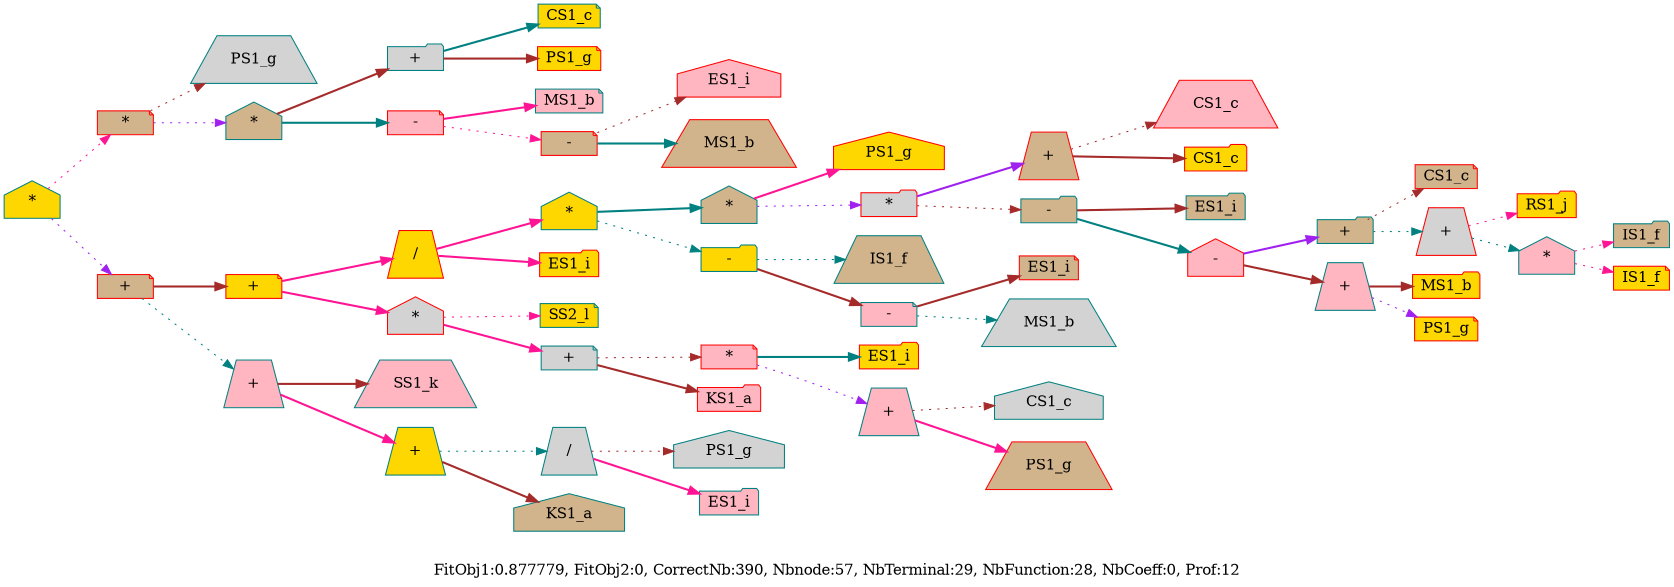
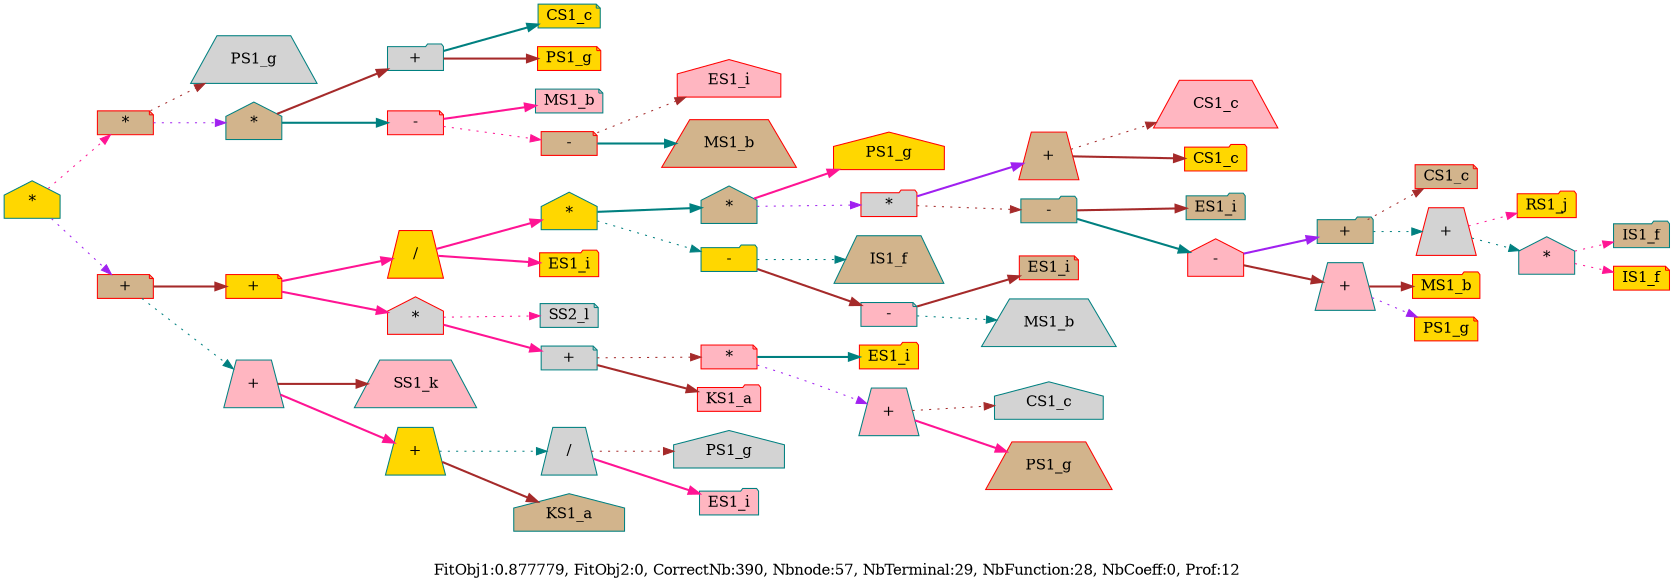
node "SS2_l": fillcolor gold -> lightgrey
